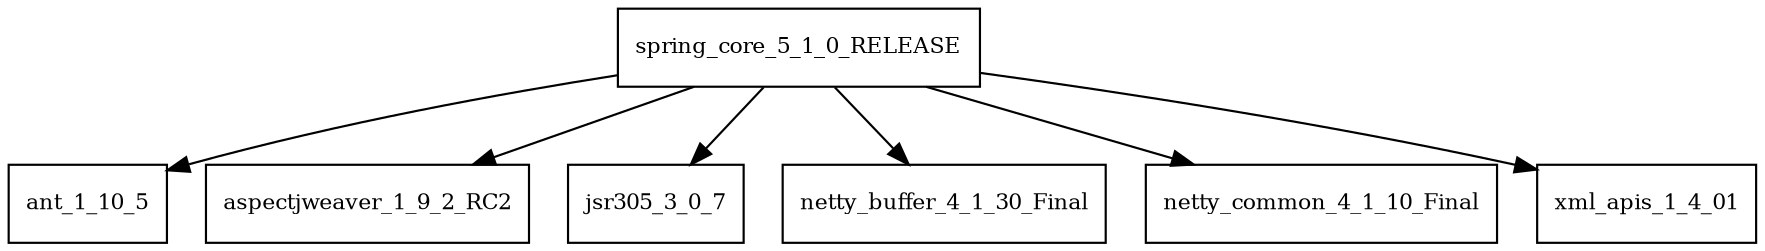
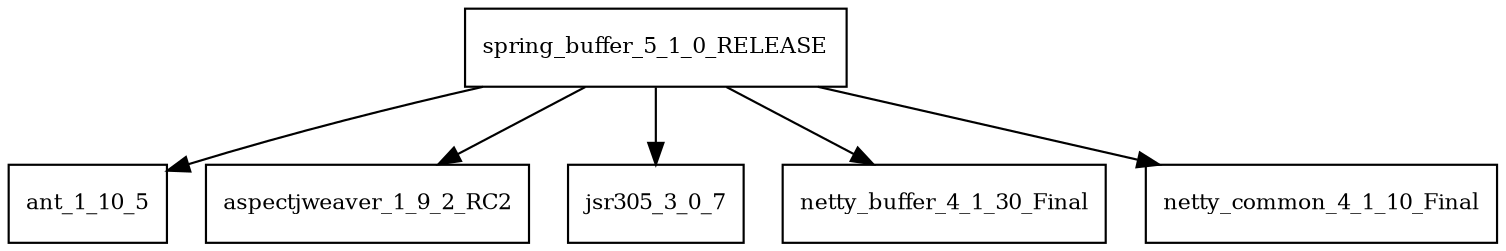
node "spring_core_5_1_0_RELEASE": label "spring_core_5_1_0_RELEASE" -> "spring_buffer_5_1_0_RELEASE"
node "xml_apis_1_4_01": removed
